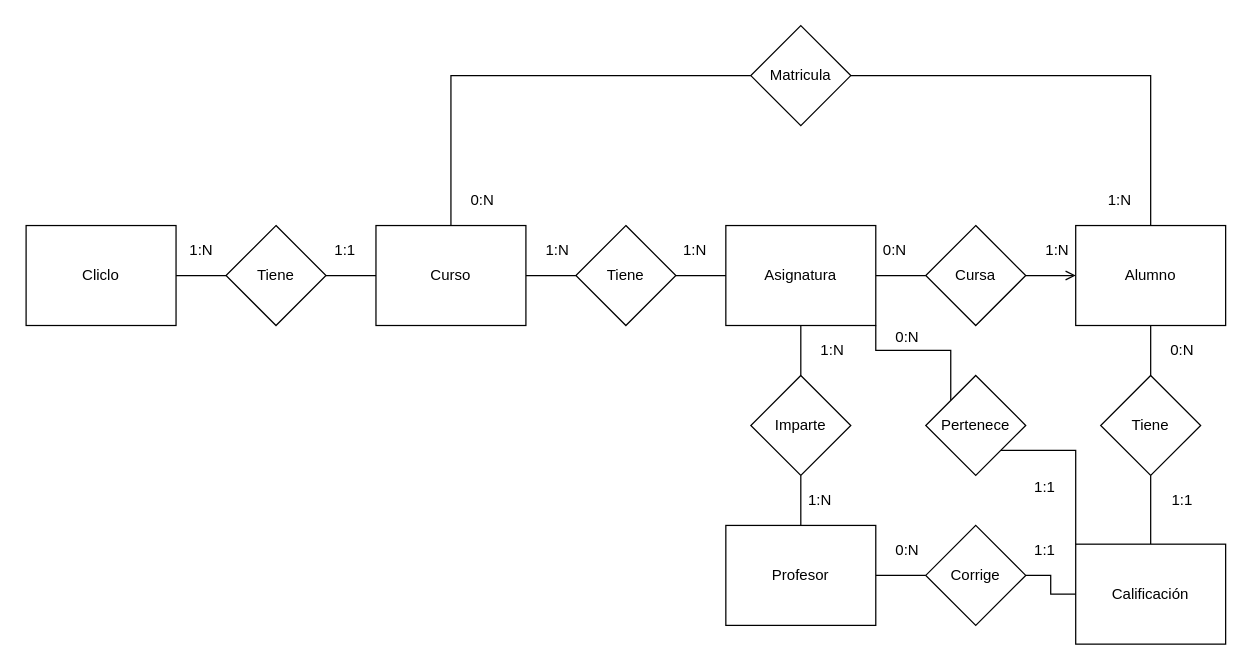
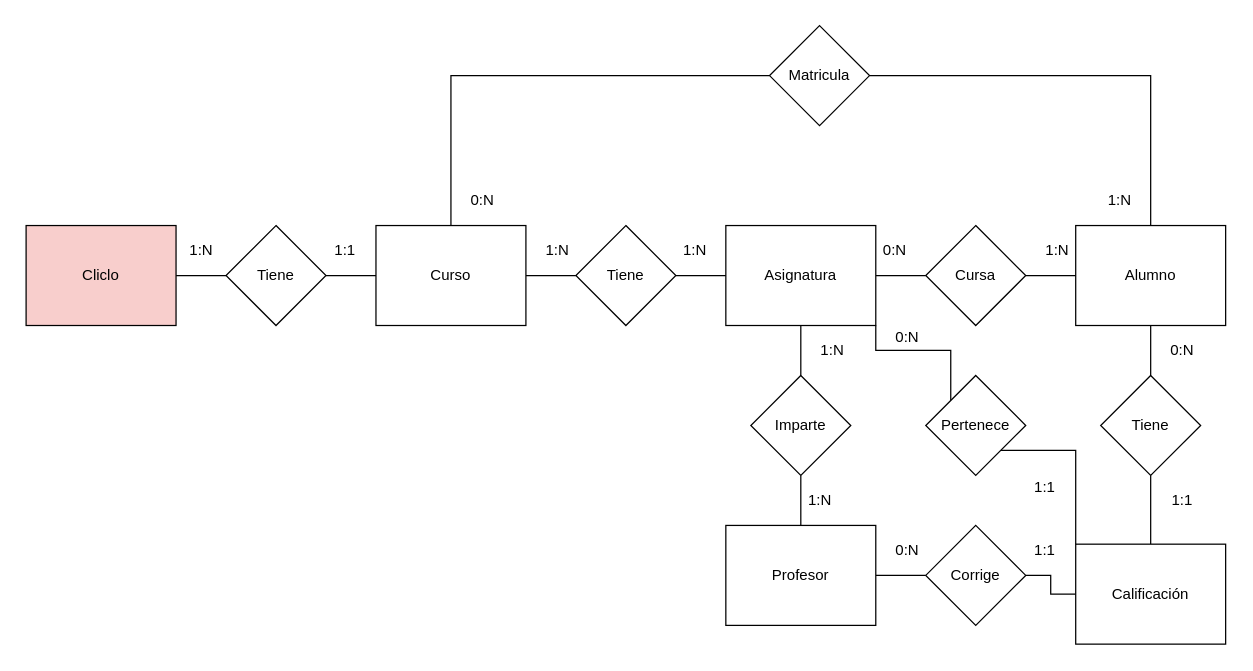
node "Matricula": moved (801, 76) -> (819, 76)
node "Cliclo": fillcolor #ffffff -> #f8cecc
edge "Cursa" -> "Alumno": arrowhead open -> none
